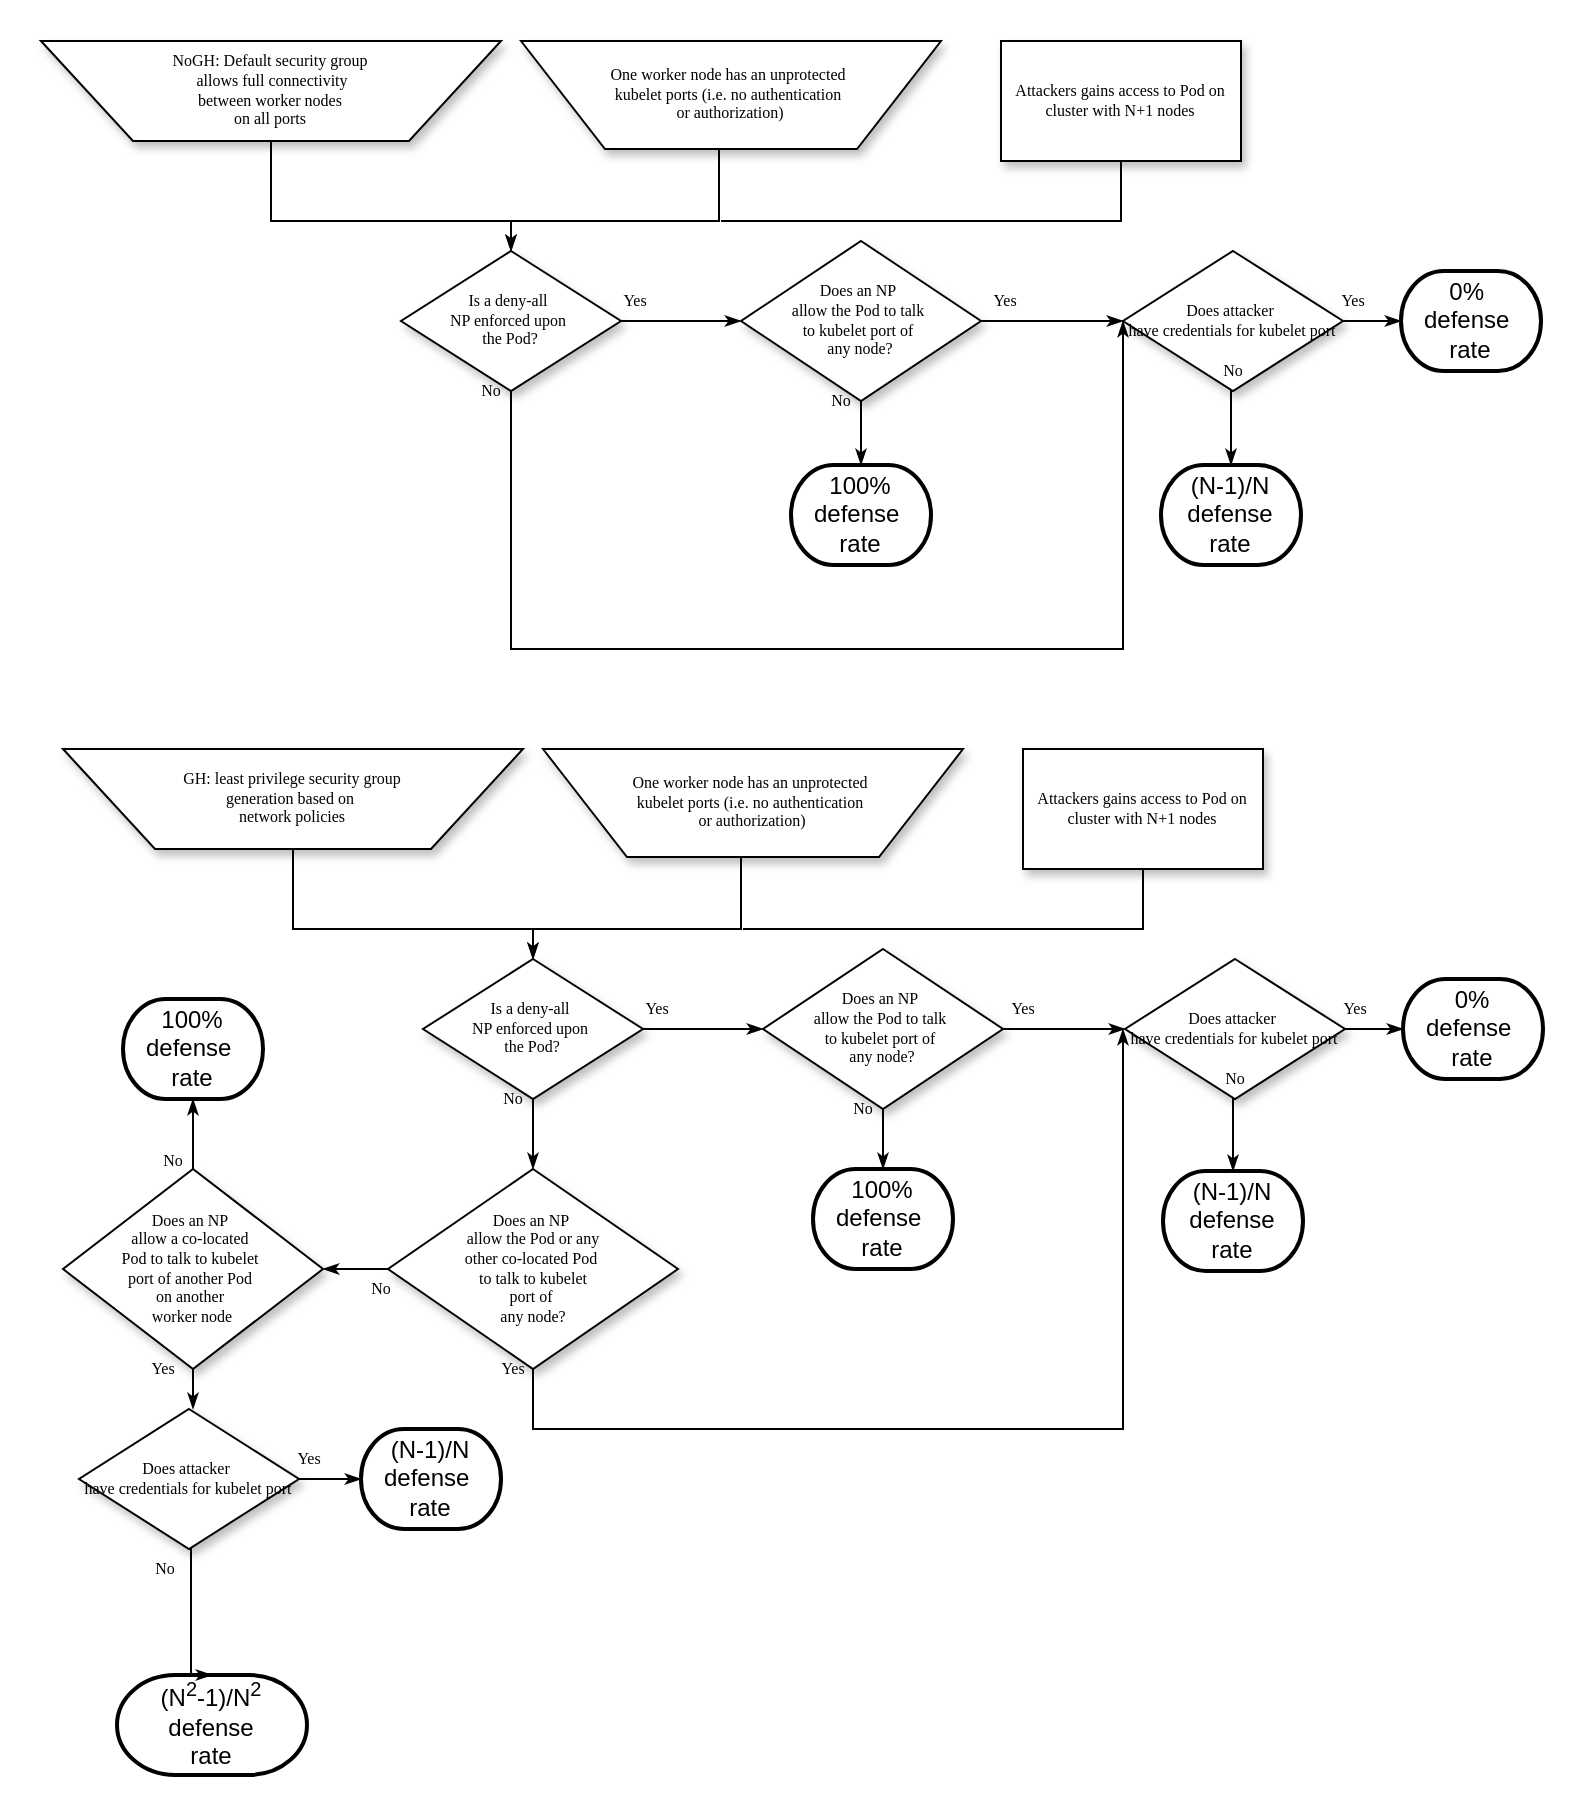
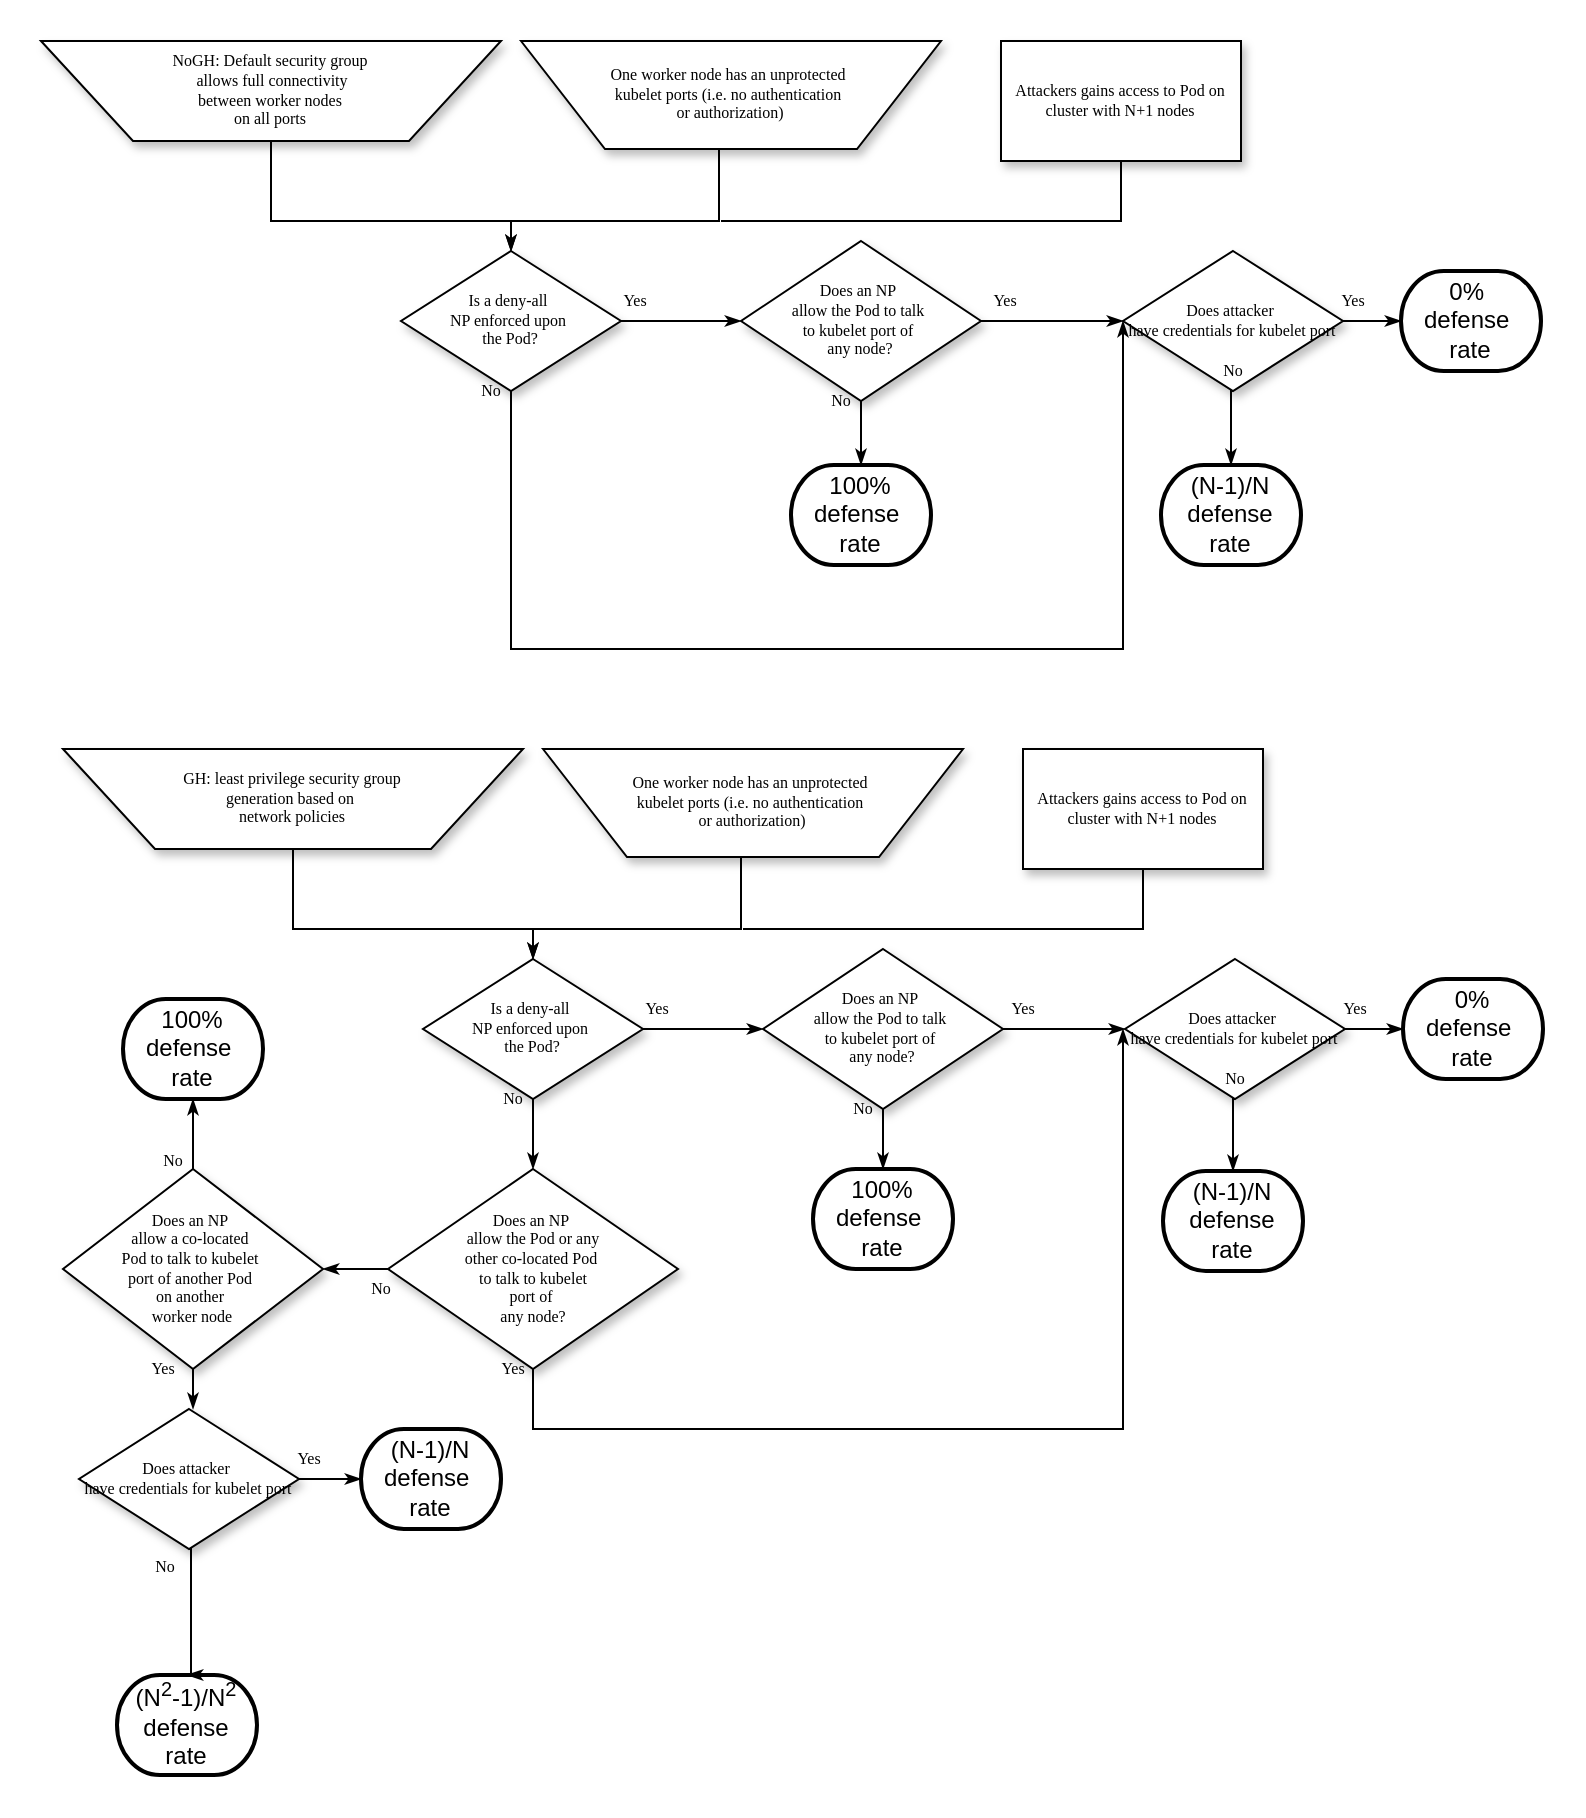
node "(N2-1)/N2 defense rate": size 190x100 -> 140x100
